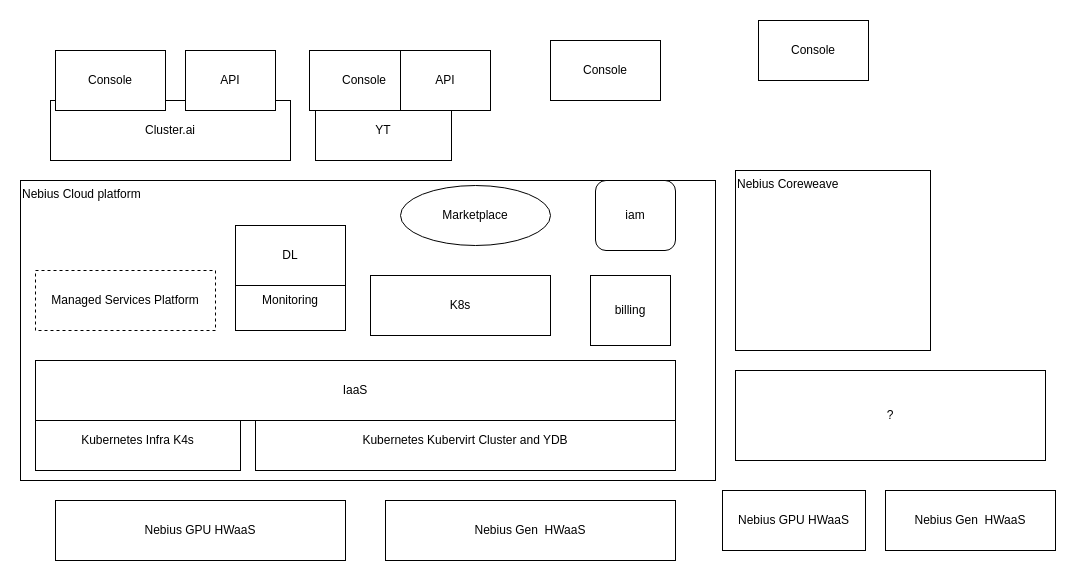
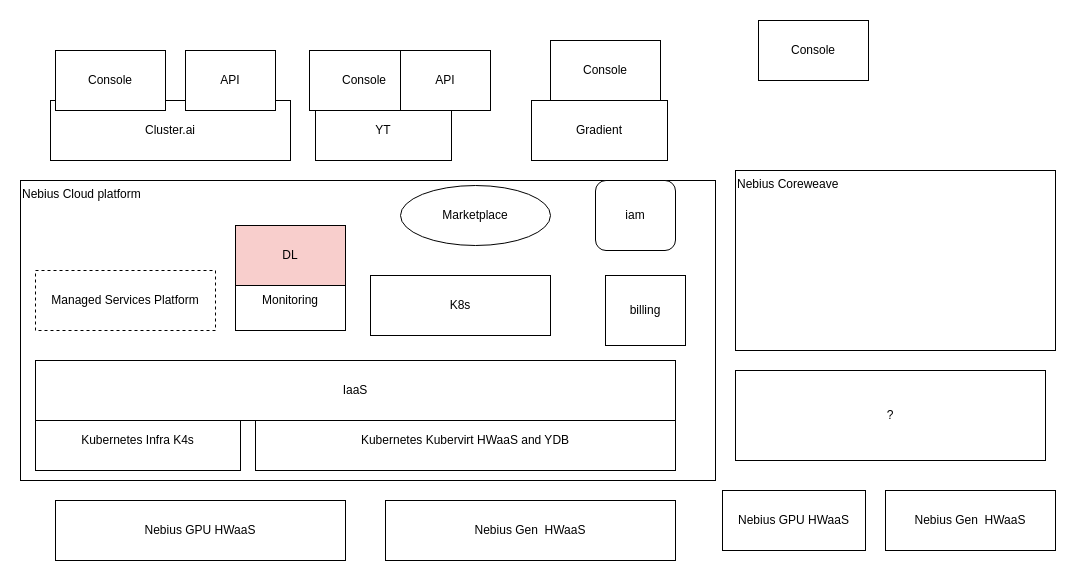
node "Gradient": added
node "DL": fillcolor #ffffff -> #f8cecc
node "Nebius Coreweave": size 195x180 -> 320x180
node "billing": moved (631, 311) -> (646, 311)
node "Kubernetes Kubervirt Cluster and YDB": label "Kubernetes Kubervirt Cluster and YDB" -> "Kubernetes Kubervirt HWaaS and YDB"
